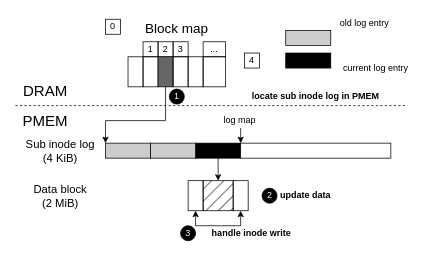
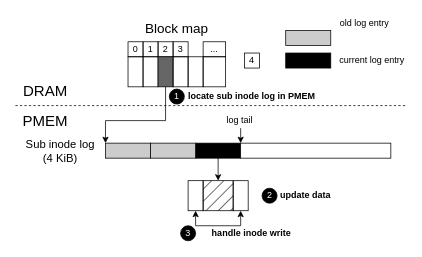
node "0": moved (113, 27) -> (135, 49)
node "current log entry": moved (375, 68) -> (372, 60)
node "locate sub inode log in PMEM": moved (315, 96) -> (252, 96)
node "log map": label "log map" -> "log tail"
node "Data block (2 MiB)": removed
